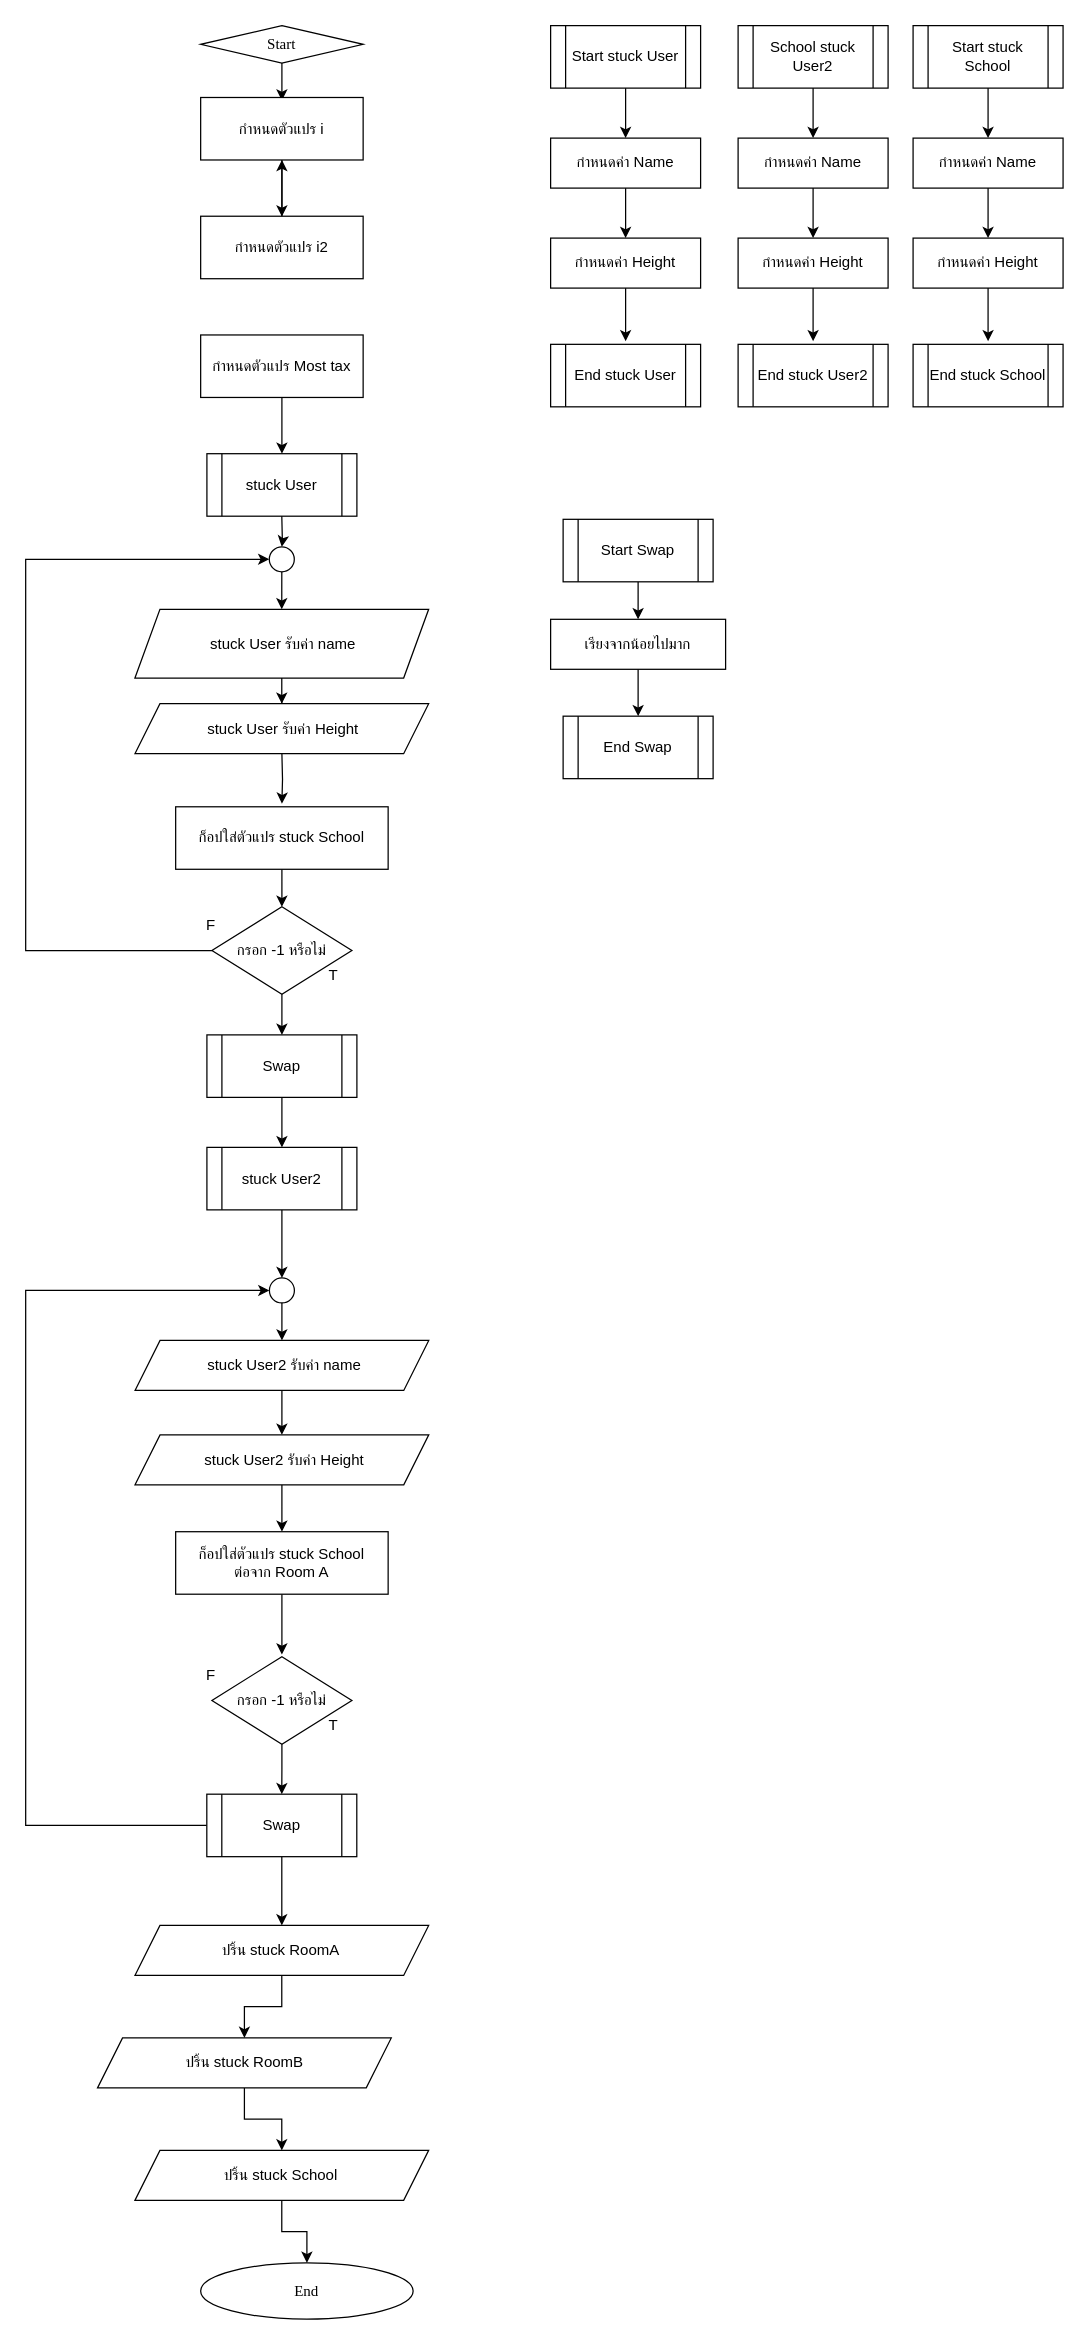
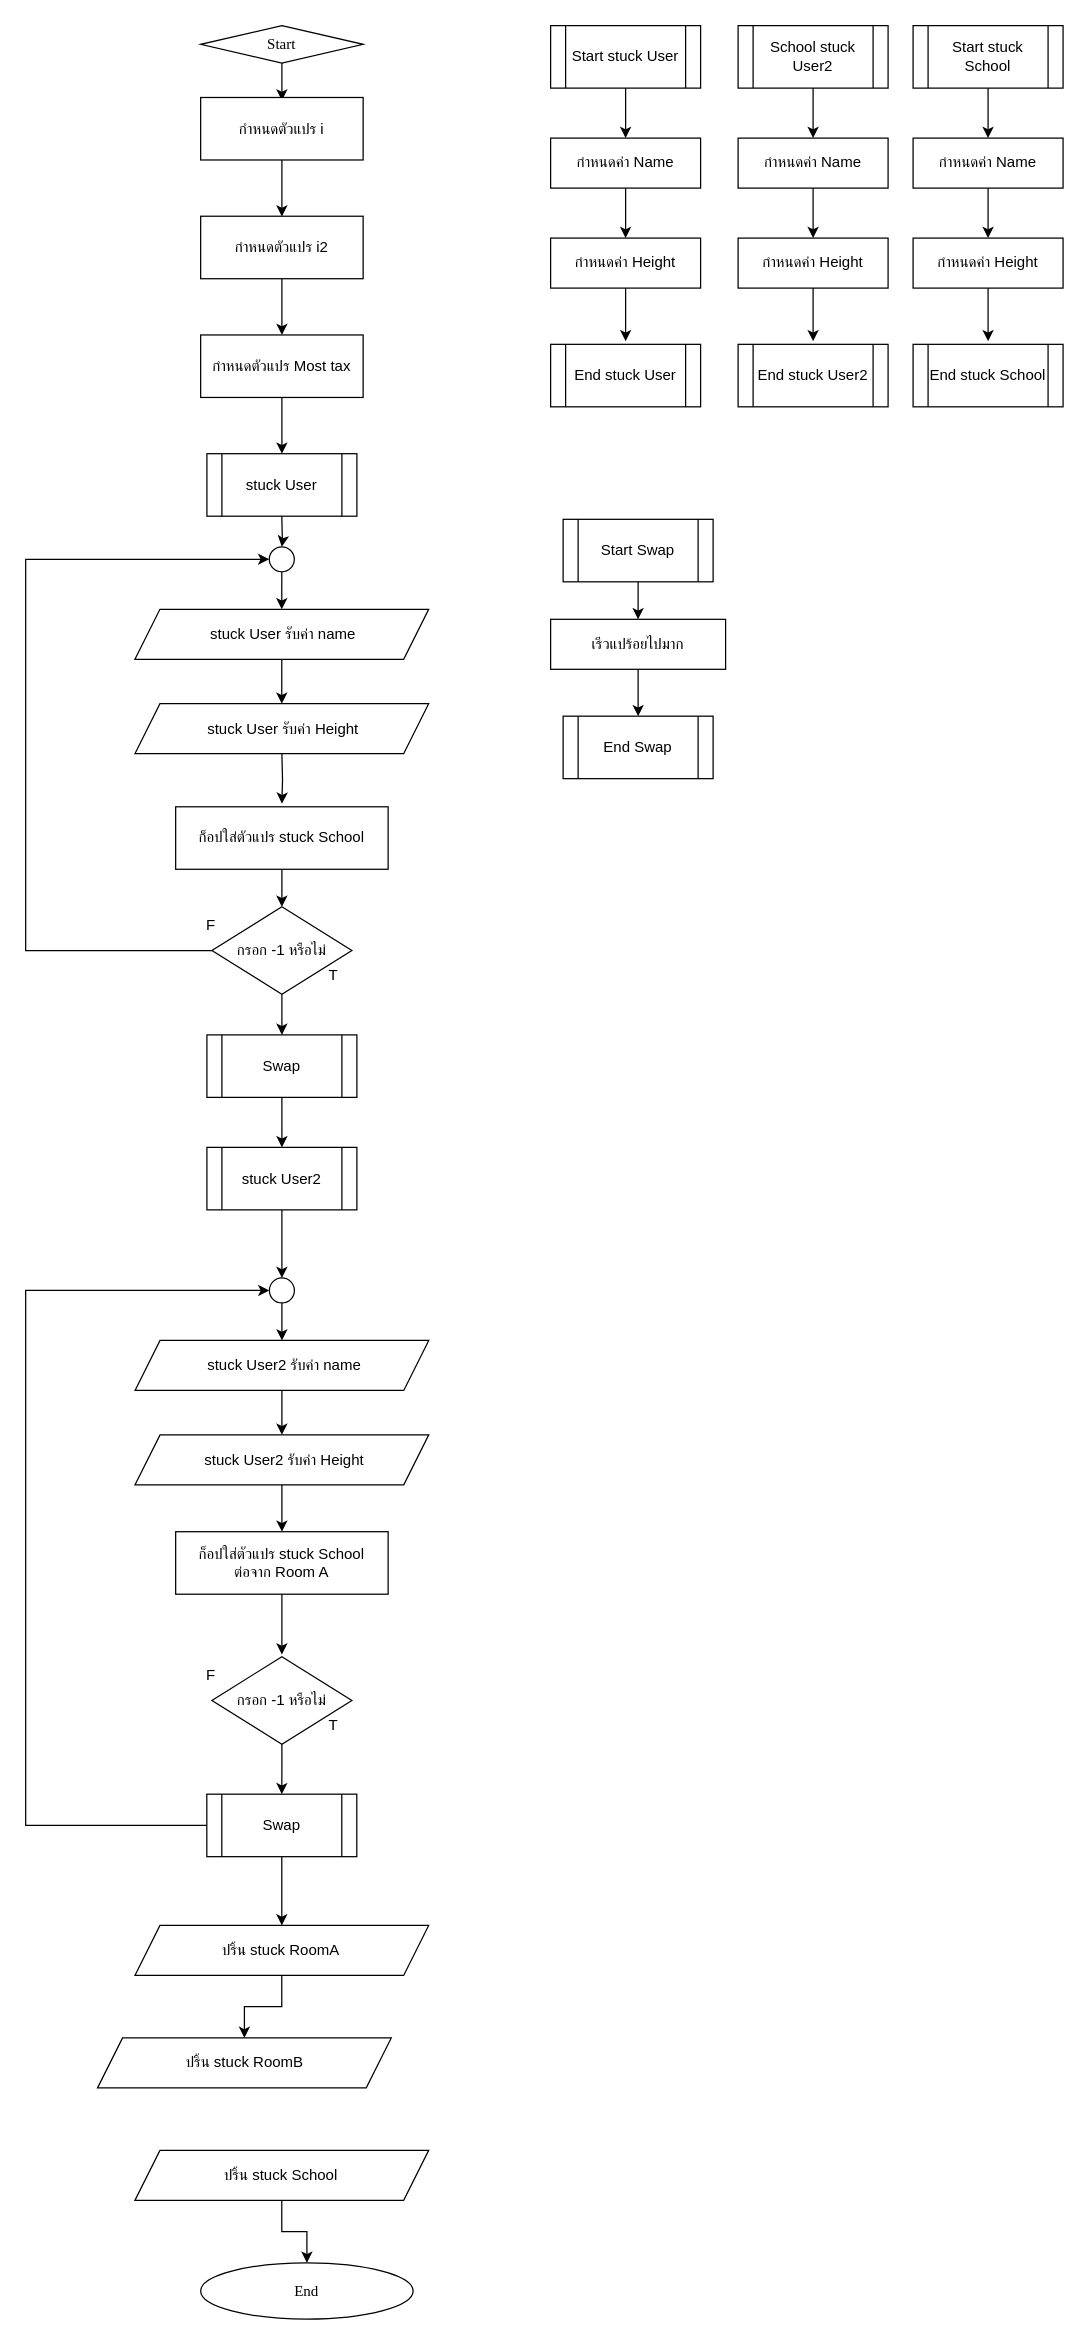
edge "กำหนดตัวแปร i2" -> "กำหนดตัวแปร i": now "กำหนดตัวแปร i2" -> "กำหนดตัวแปร Most tax"
node "stuck User รับค่า name": size 294x69 -> 294x50
node "เรียงจากน้อยไปมาก": label "เรียงจากน้อยไปมาก" -> "เรีวแปร้อยไปมาก"
edge "ปริ้น stuck RoomB" -> "ปริ้น stuck School": removed
